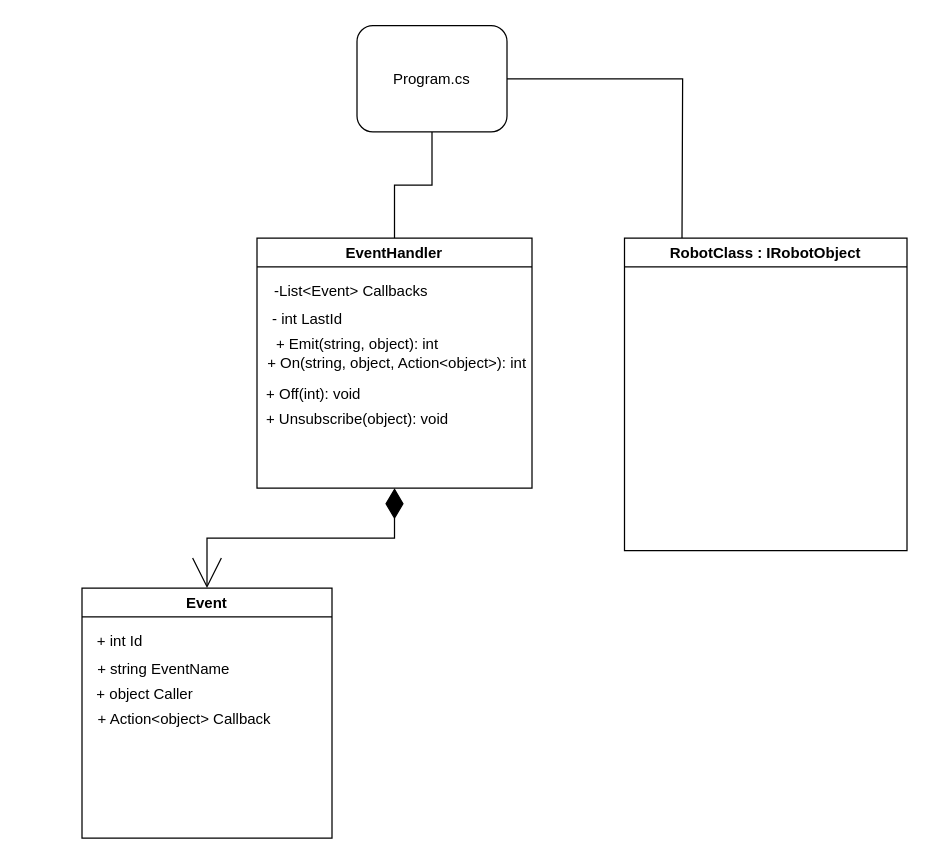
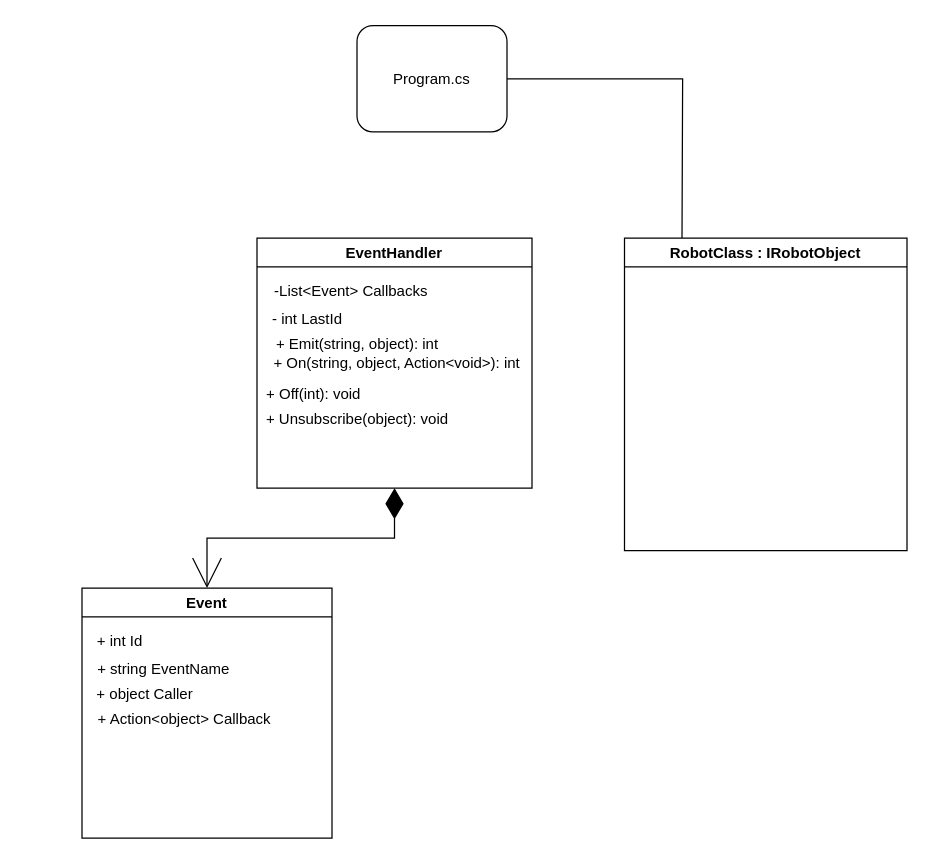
edge "Program.cs" -- "EventHandler": removed
node "+ On(string, object, Action<object>): int": label "+ On(string, object, Action<object>): int" -> "+ On(string, object, Action<void>): int"
